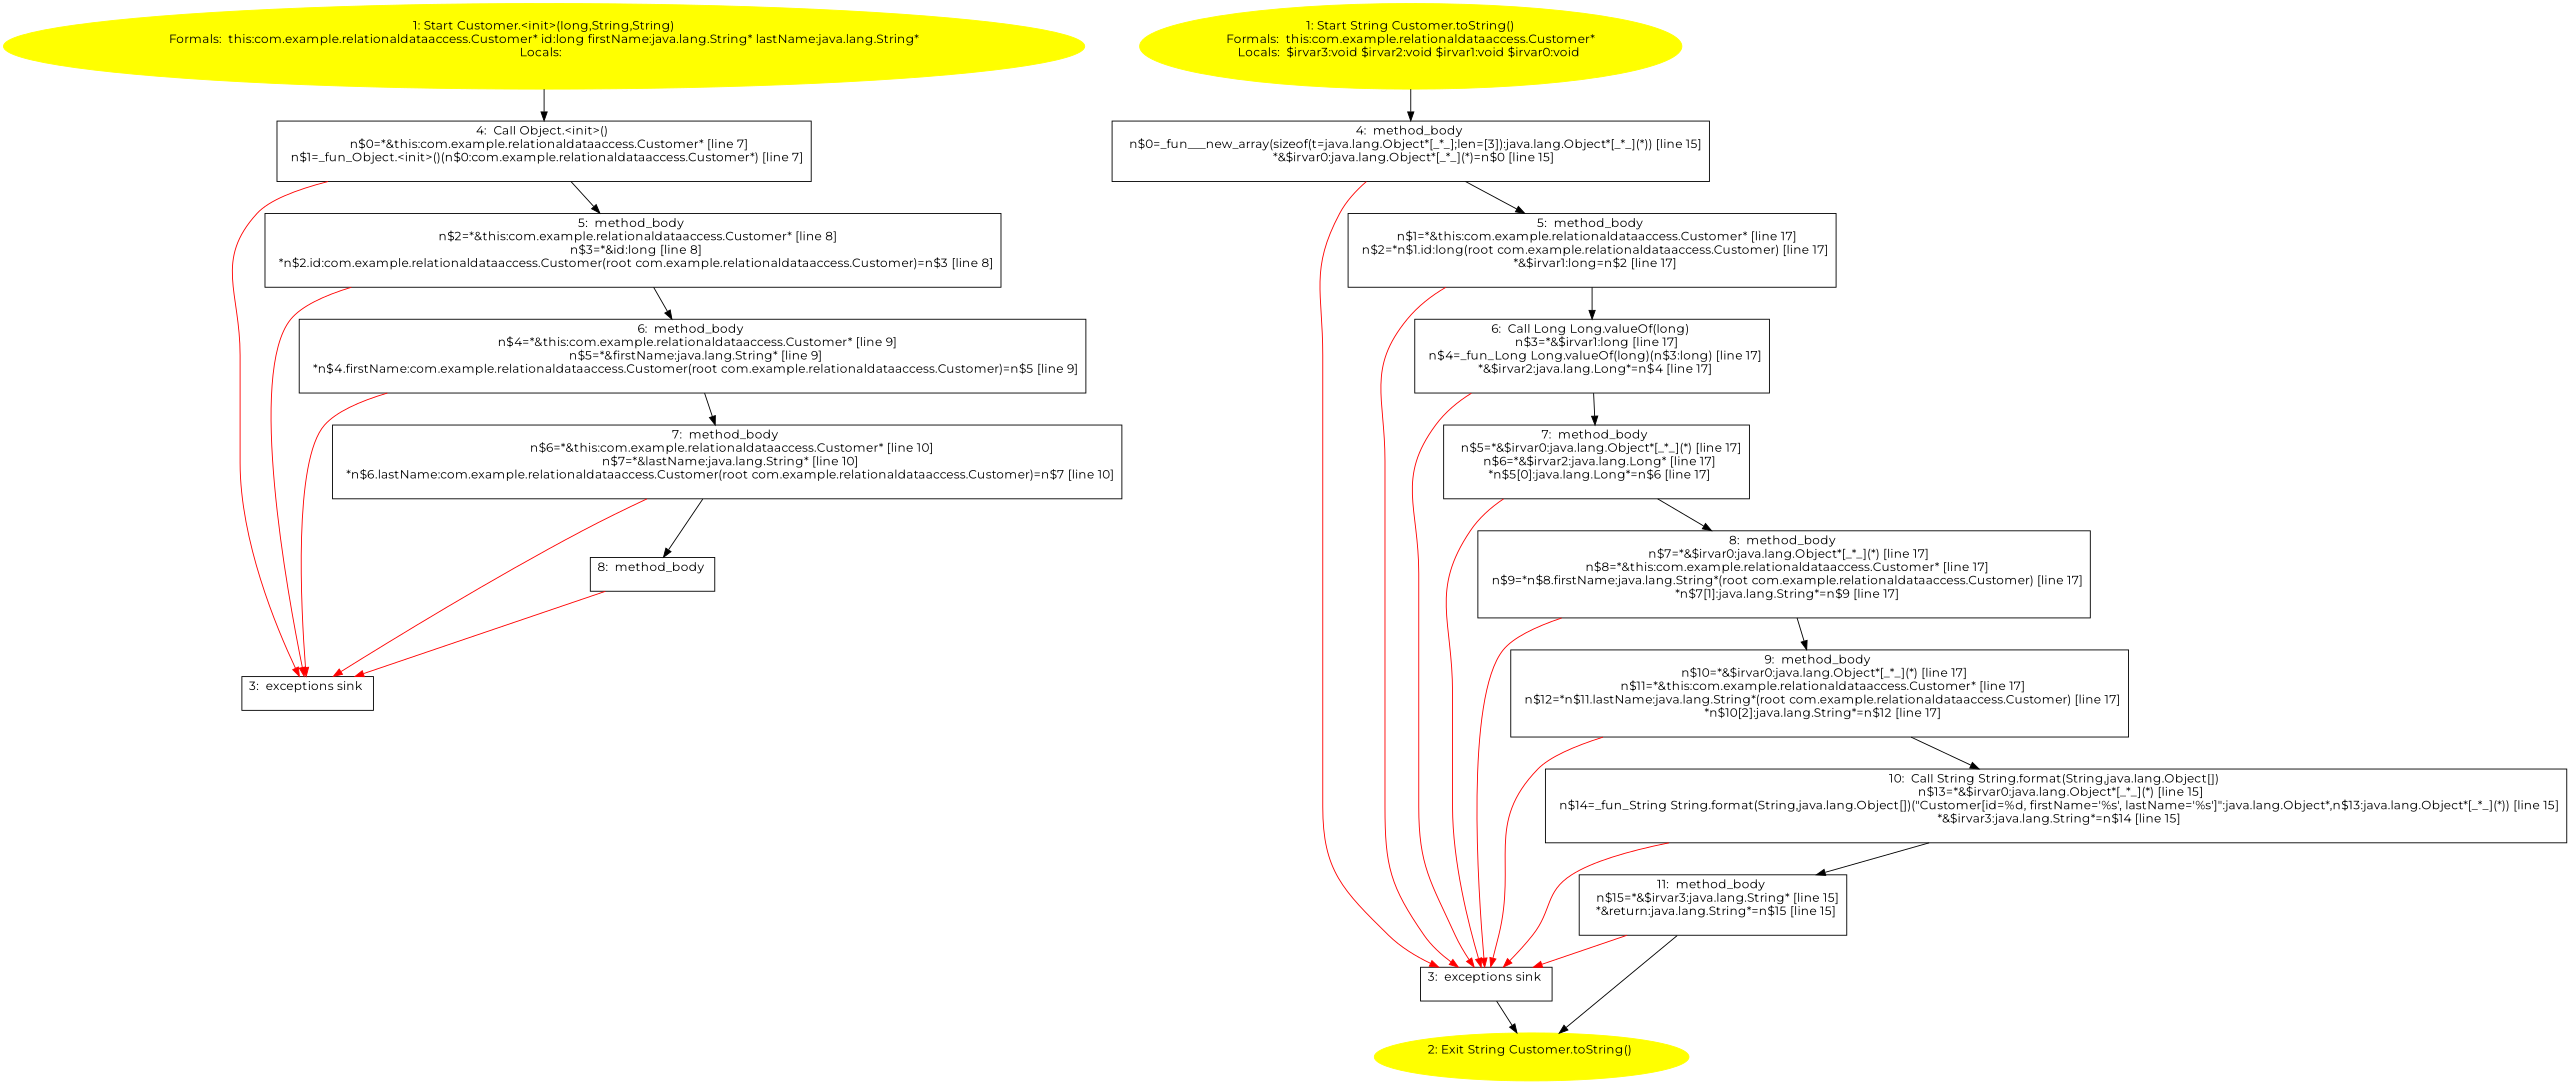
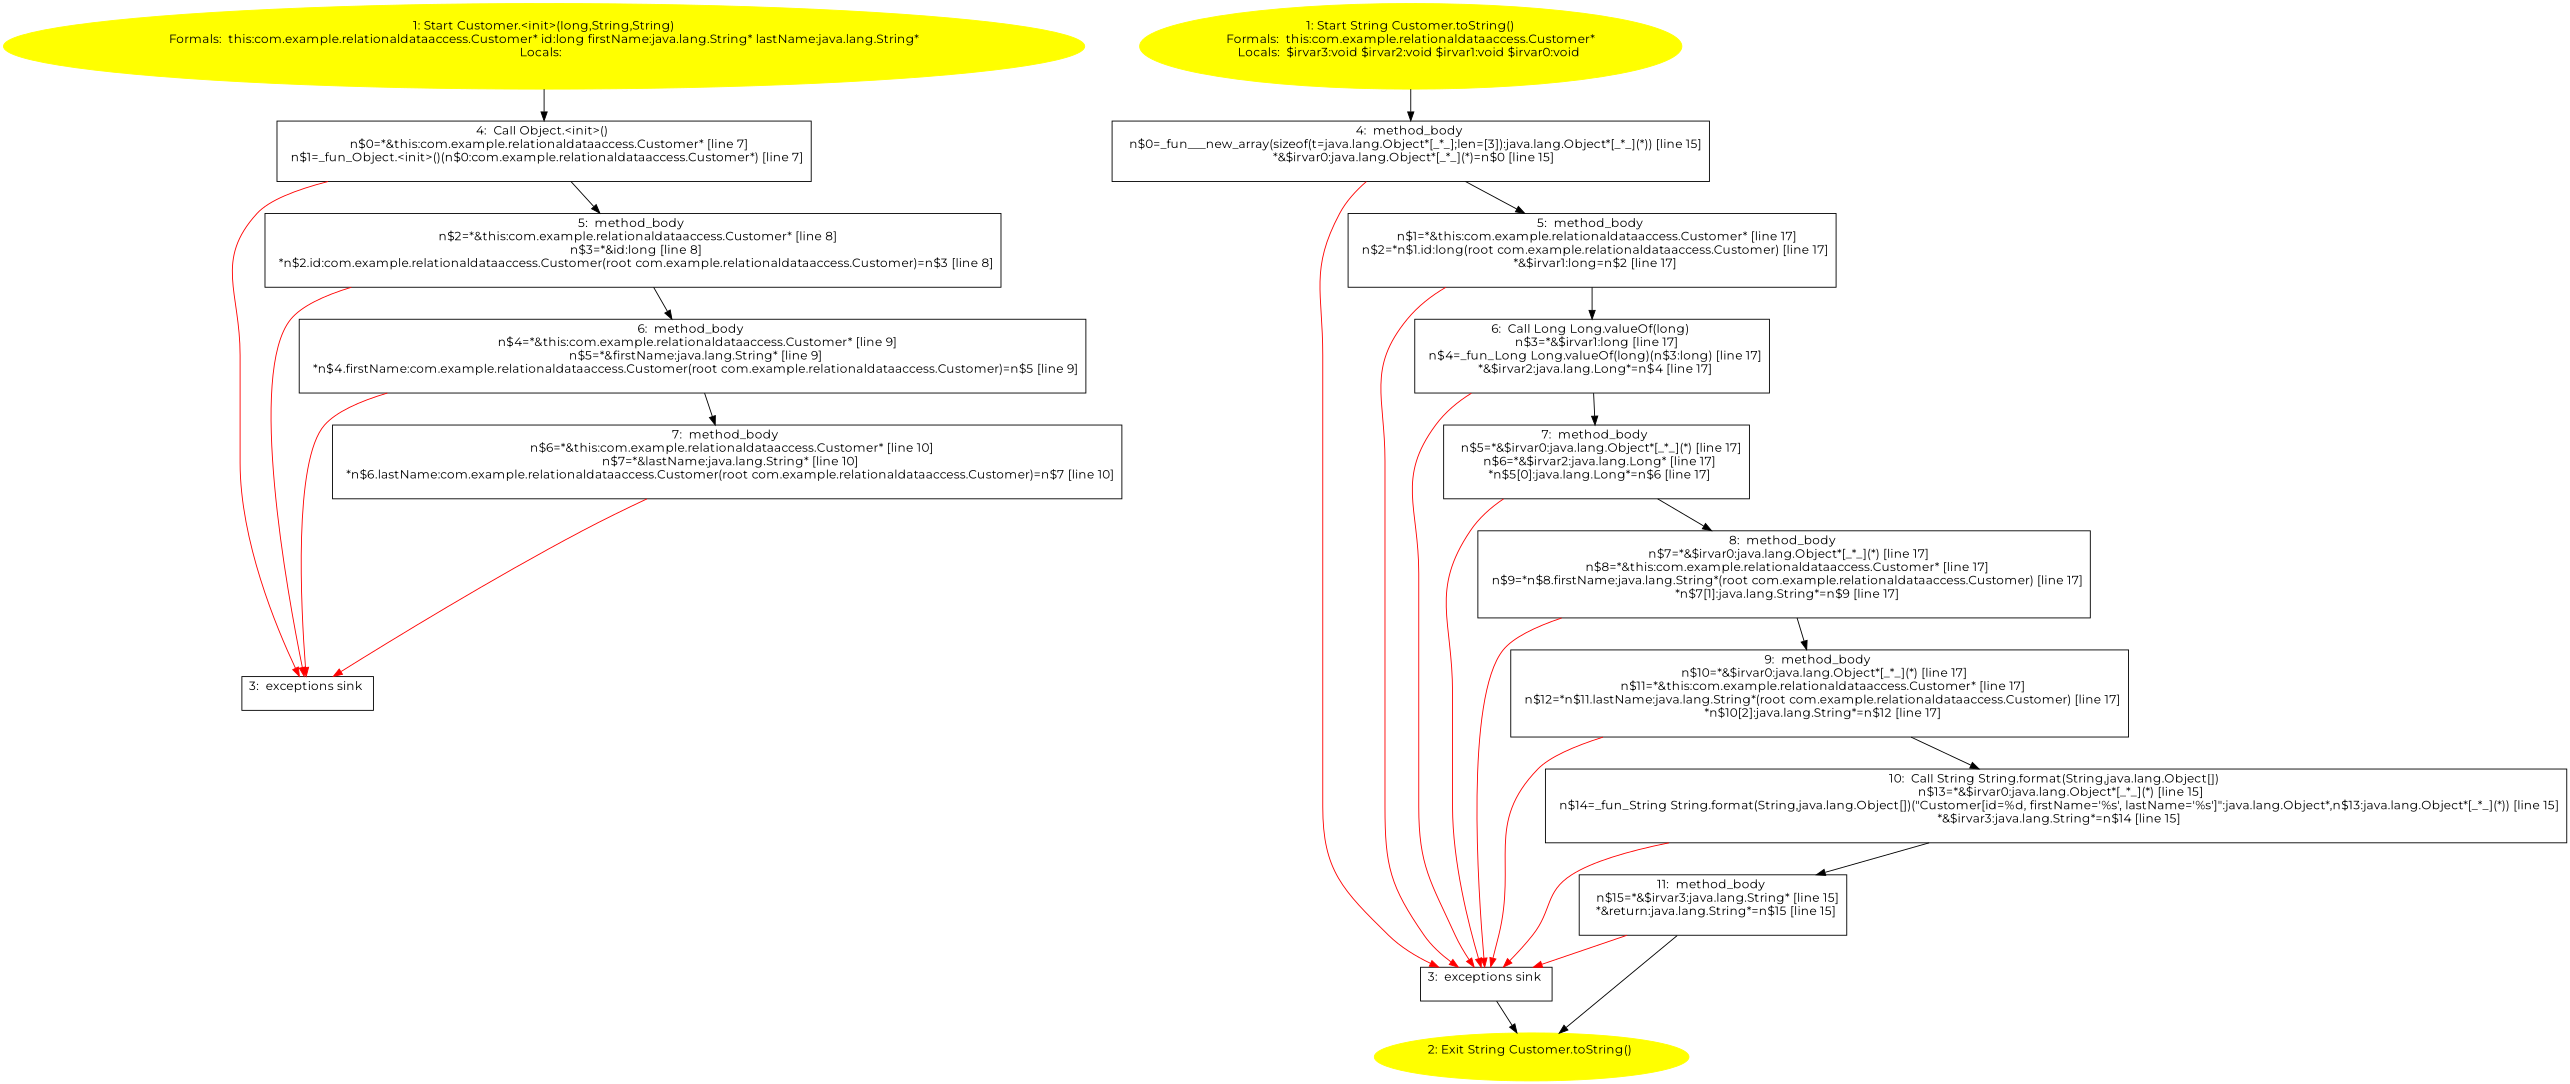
node "8:  method_body": removed
